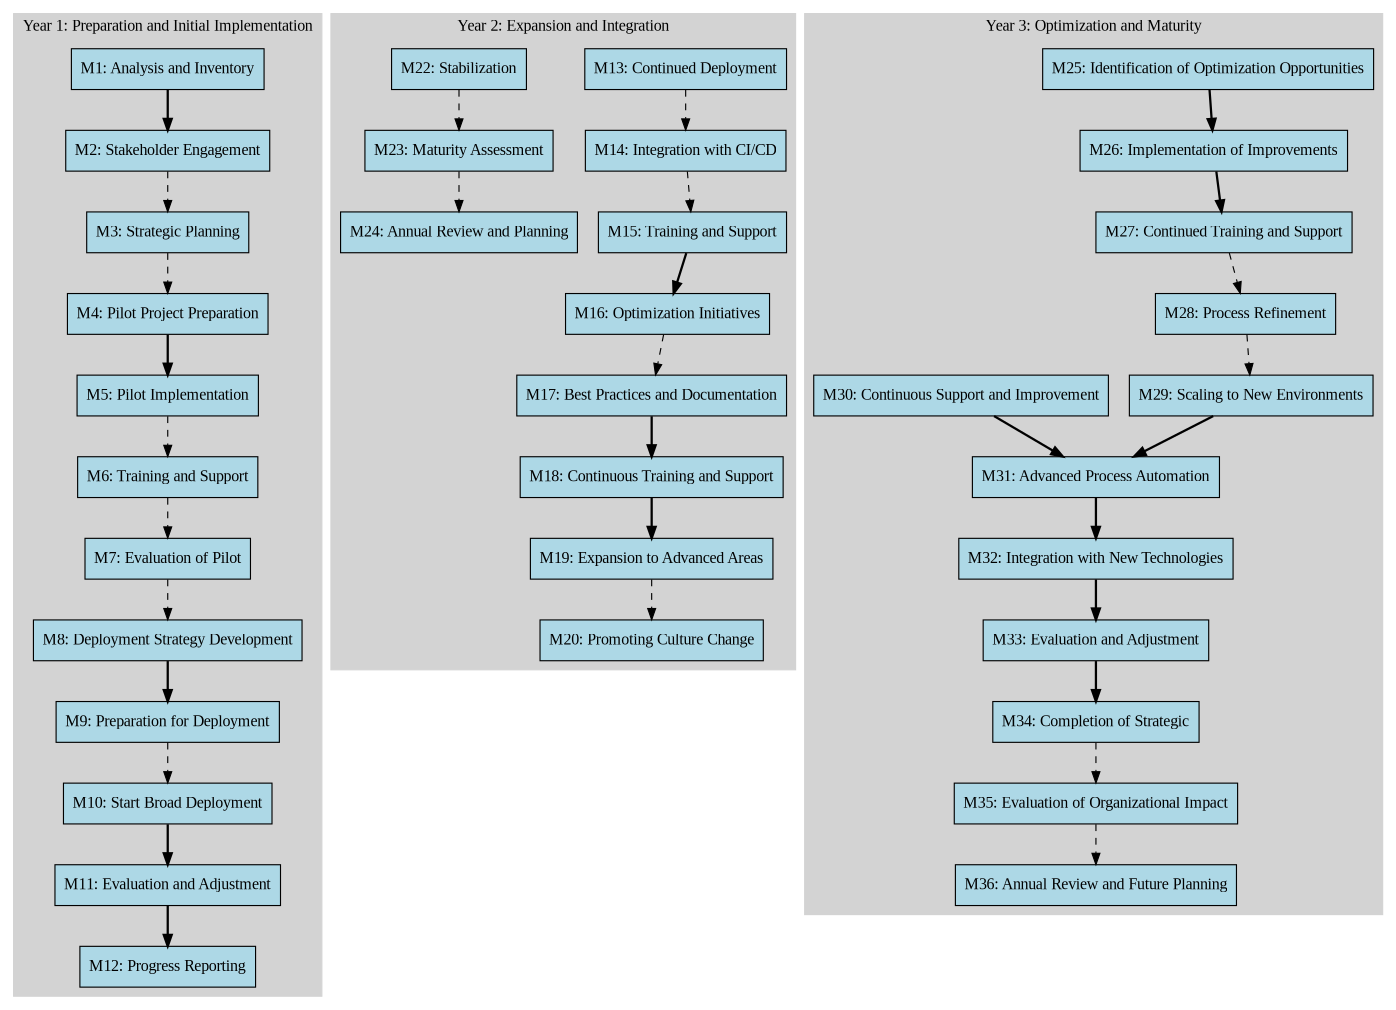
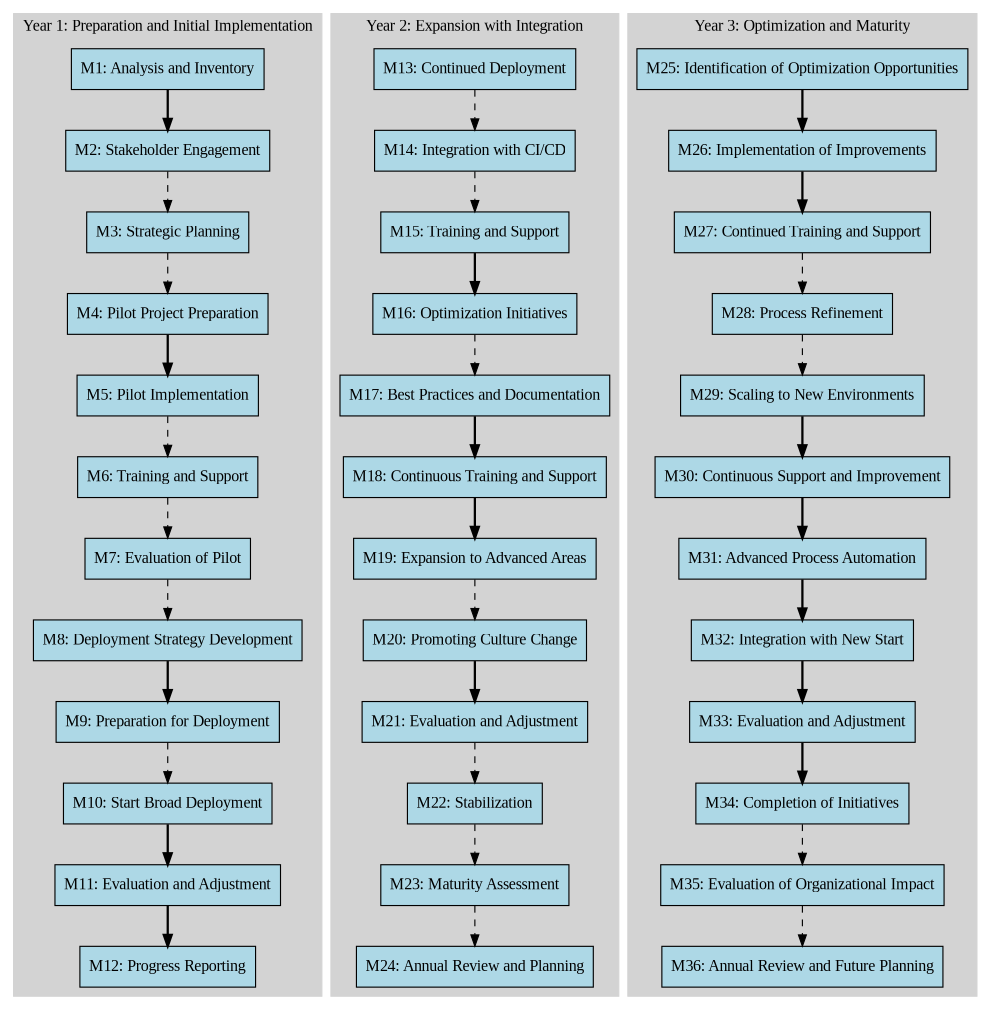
cluster "Year 2: Expansion and Integration": label "Year 2: Expansion and Integration" -> "Year 2: Expansion with Integration"
edge "M29: Scaling to New Environments" -> "M31: Advanced Process Automation": now "M29: Scaling to New Environments" -> "M30: Continuous Support and Improvement"
node "M32: Integration with New Technologies": label "M32: Integration with New Technologies" -> "M32: Integration with New Start"
node "M21: Evaluation and Adjustment": added
node "M34: Completion of Strategic": label "M34: Completion of Strategic" -> "M34: Completion of Initiatives"
